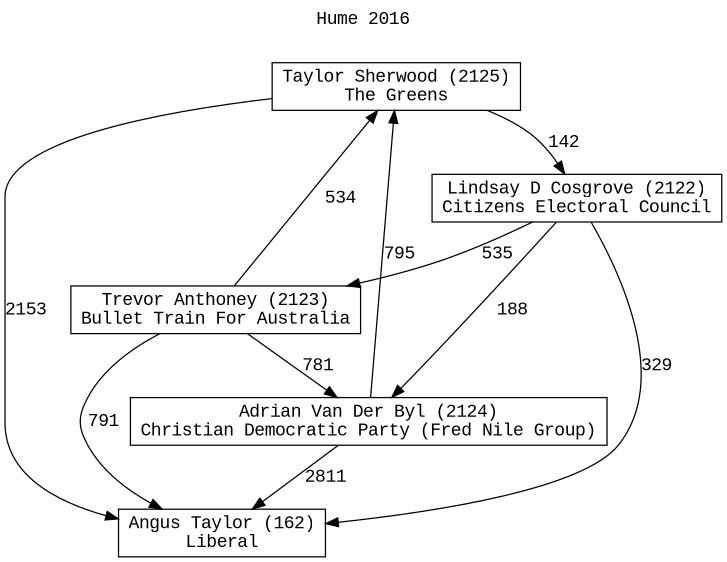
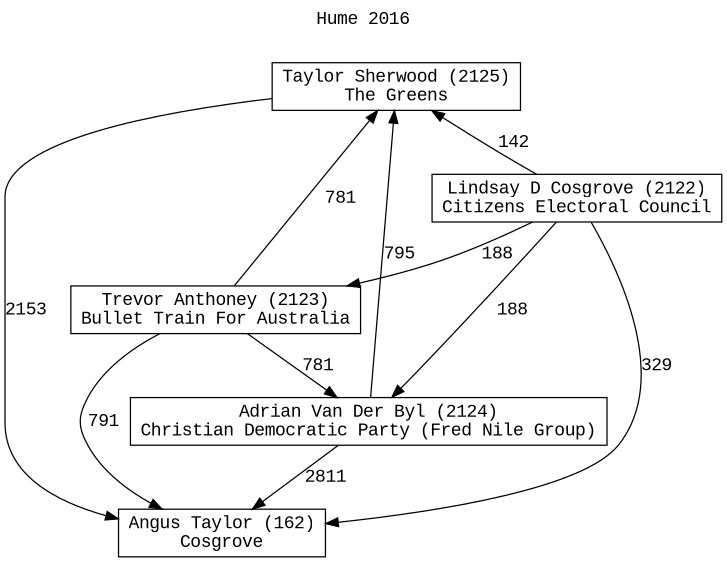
edge "Taylor Sherwood (2125) The Greens" -> "Lindsay D Cosgrove (2122) Citizens Electoral Council": reversed
edge "Trevor Anthoney (2123) Bullet Train For Australia" -> "Taylor Sherwood (2125) The Greens": label "534" -> "781"
edge "Lindsay D Cosgrove (2122) Citizens Electoral Council" -> "Trevor Anthoney (2123) Bullet Train For Australia": label "535" -> "188"
node "Angus Taylor (162) Liberal": label "Angus Taylor (162) Liberal" -> "Angus Taylor (162) Cosgrove"
